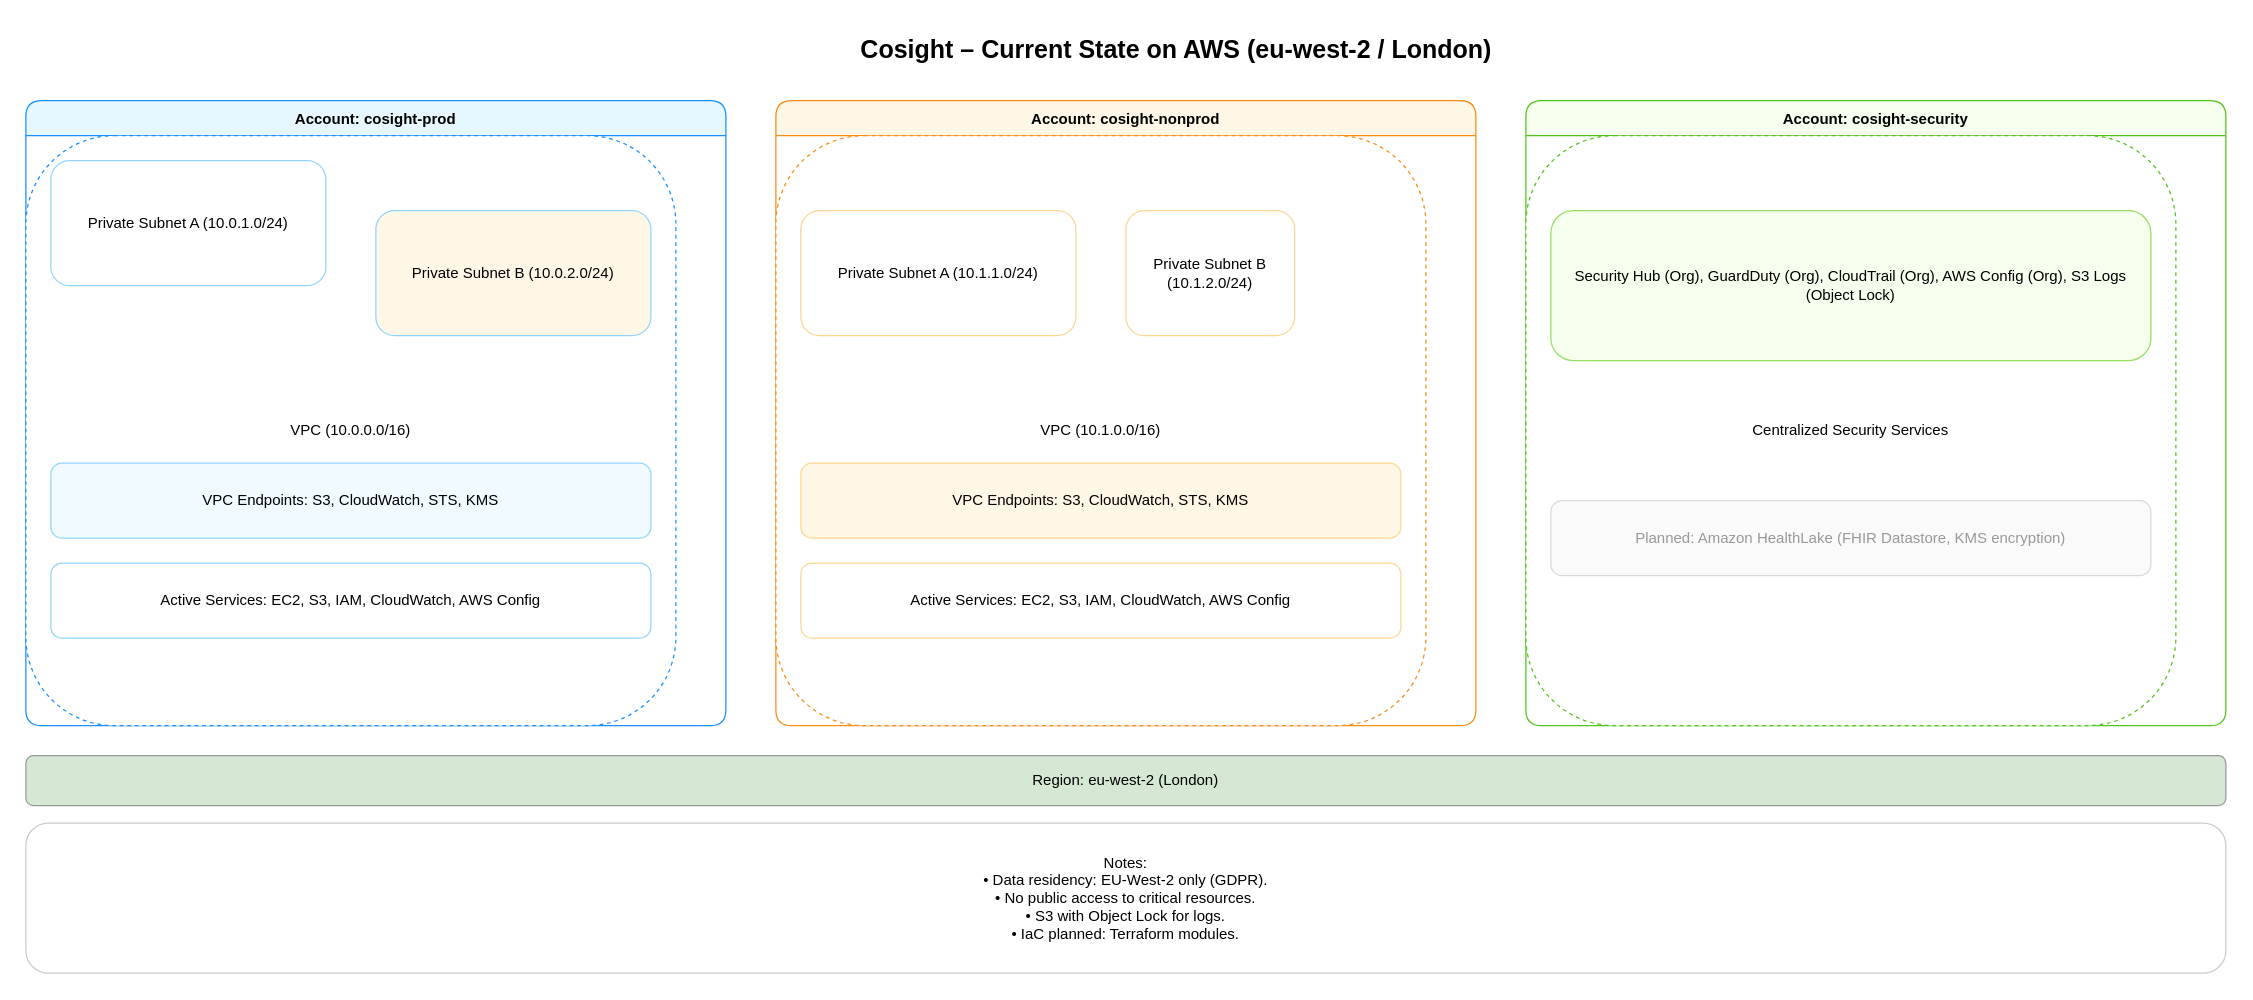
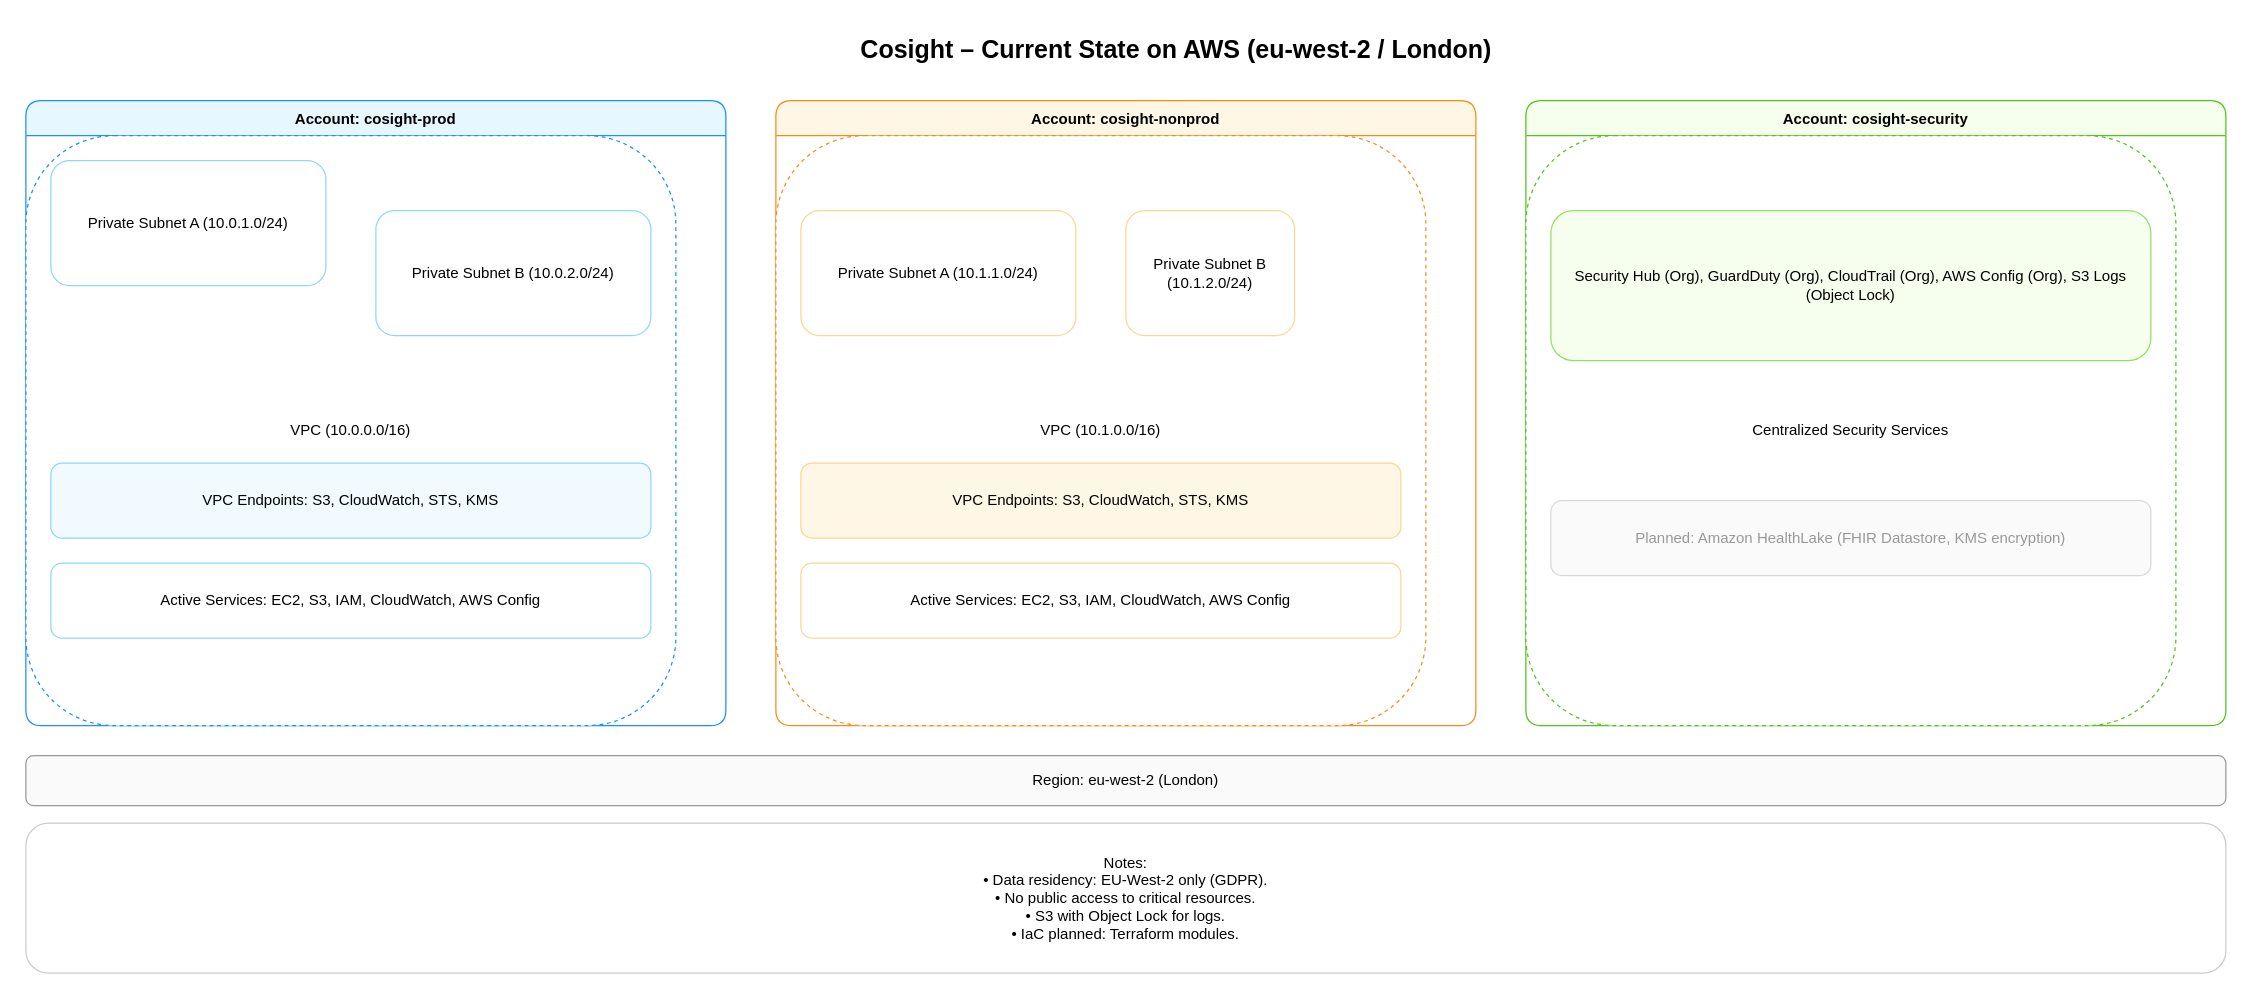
node "Private Subnet B (10.0.2.0/24)": fillcolor #fff7e6 -> #ffffff
node "Region: eu-west-2 (London)": fillcolor #d5e8d4 -> #fafafa
